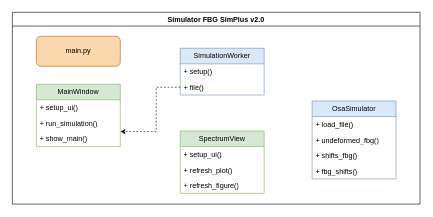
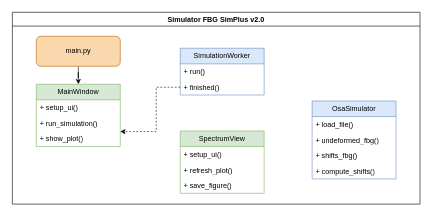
node "+ setup()": label "+ setup()" -> "+ run()"
edge "main.py" -> "MainWindow": added
node "+ file()": label "+ file()" -> "+ finished()"
node "+ show_main()": label "+ show_main()" -> "+ show_plot()"
node "+ fbg_shifts()": label "+ fbg_shifts()" -> "+ compute_shifts()"
node "+ refresh_figure()": label "+ refresh_figure()" -> "+ save_figure()"
